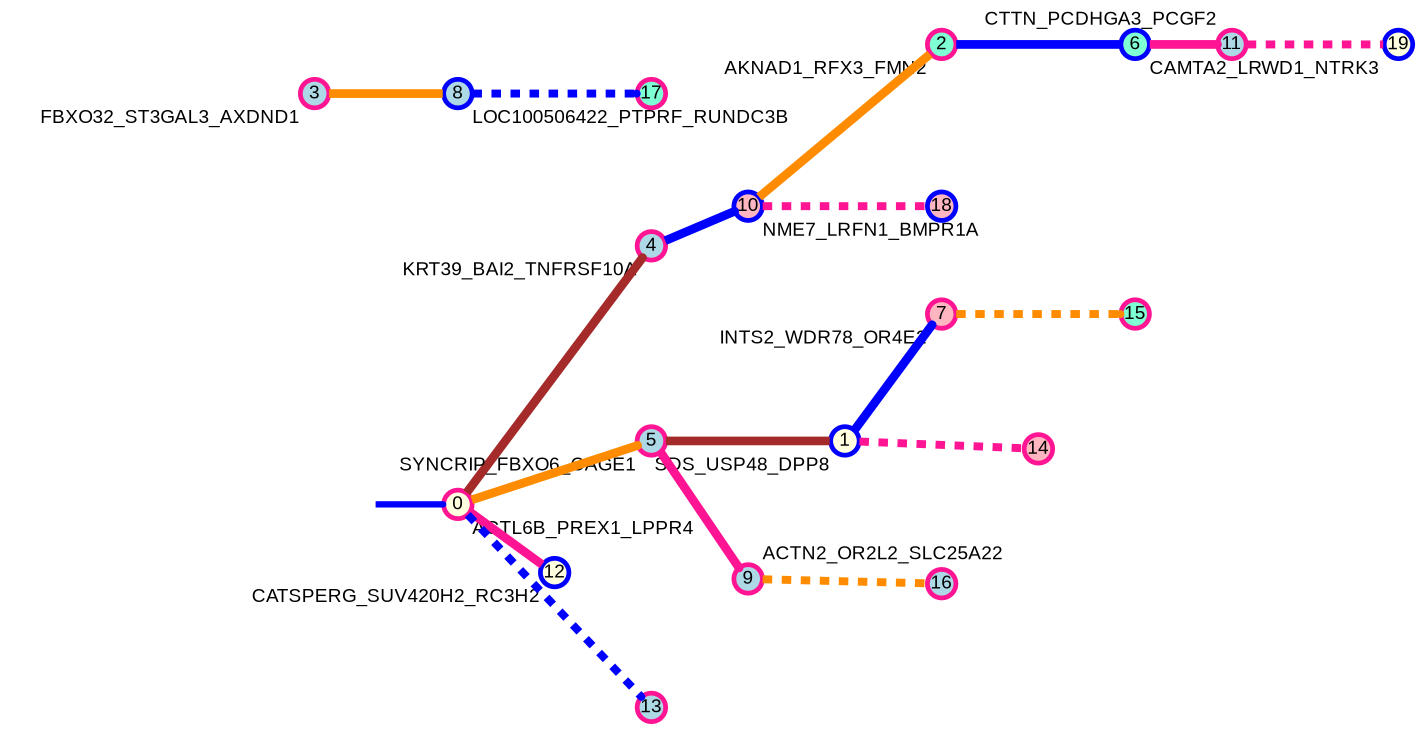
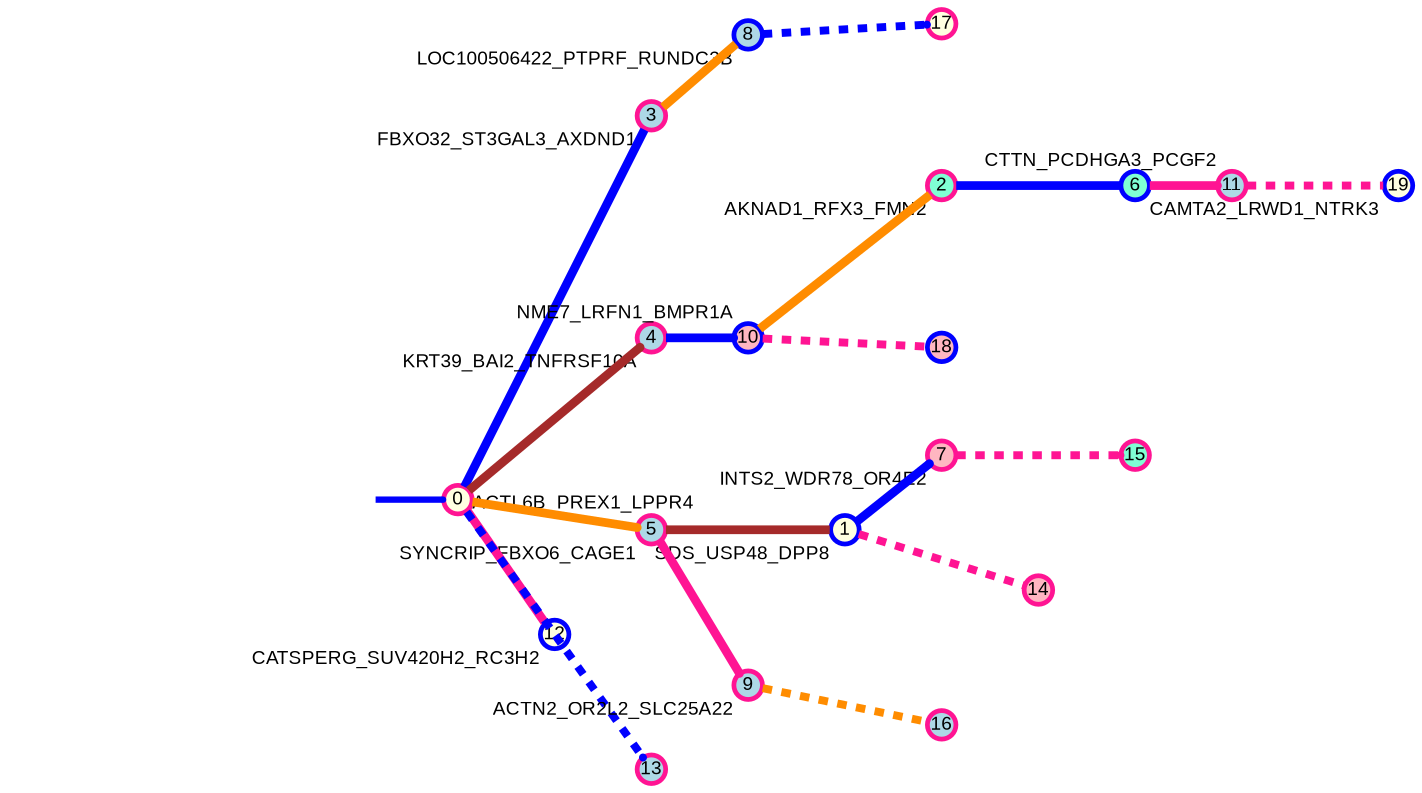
node "17": fillcolor aquamarine -> lightyellow
edge "0 ACTL6B_PREX1_LPPR4" -> "3 FBXO32_ST3GAL3_AXDND1": added
edge "7 INTS2_WDR78_OR4E2" -> "15": color darkorange -> deeppink
